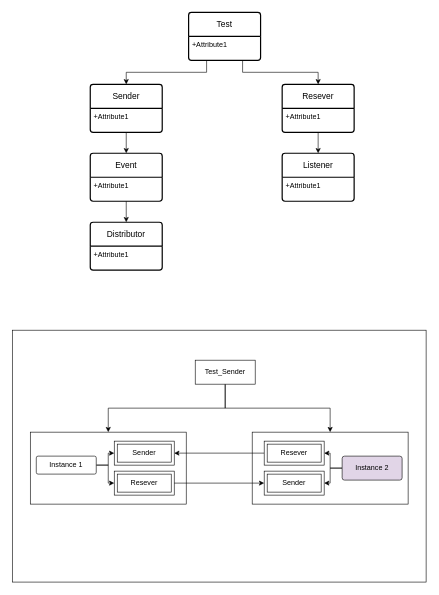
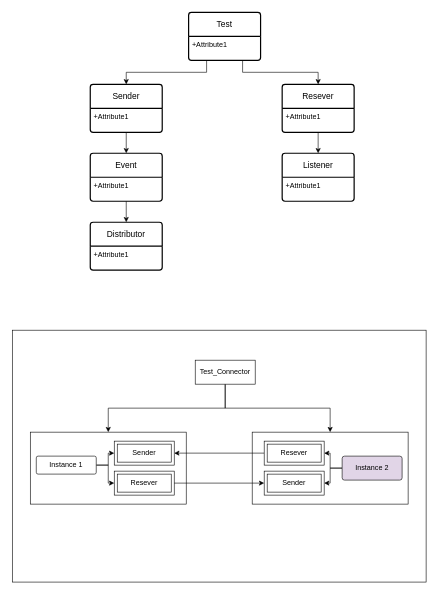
node "Test_Sender": label "Test_Sender" -> "Test_Connector"
